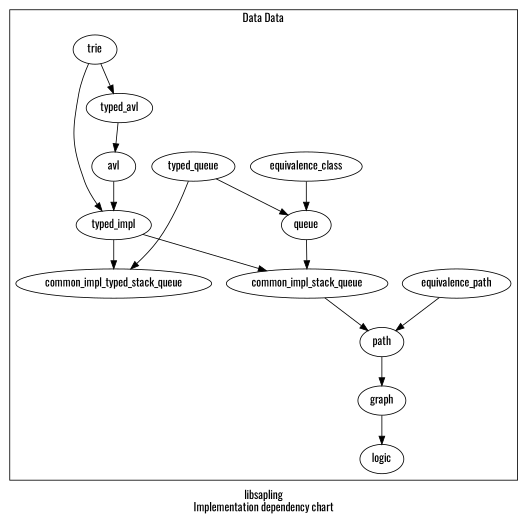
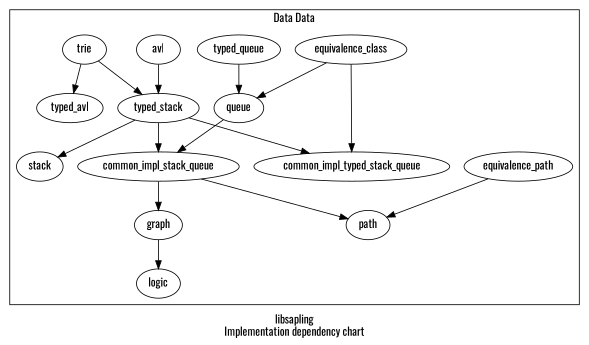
edge "typed_avl" -> "avl": removed
node "stack": added
node "typed_impl": label "typed_impl" -> "typed_stack"
edge "typed_queue" -> "common_impl_typed_stack_queue": now "equivalence_class" -> "common_impl_typed_stack_queue"
edge "path" -> "graph": now "common_impl_stack_queue" -> "graph"
